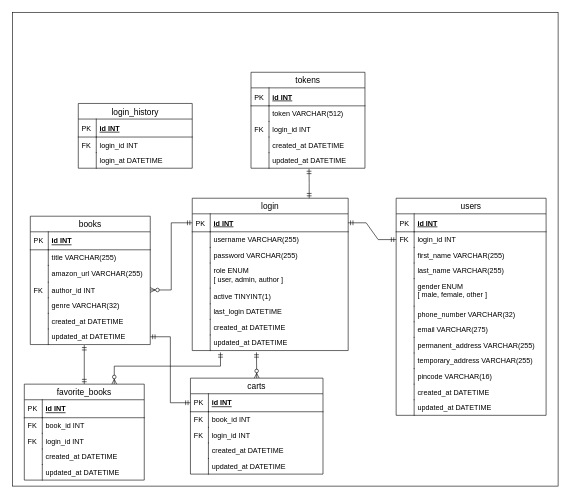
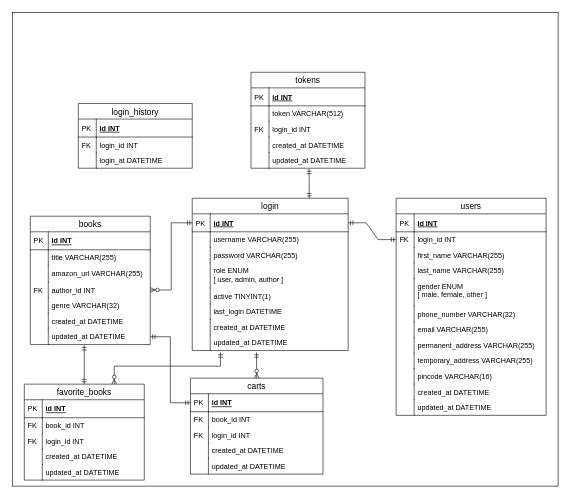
node "email VARCHAR(275)": label "email VARCHAR(275)" -> "email VARCHAR(255)"
